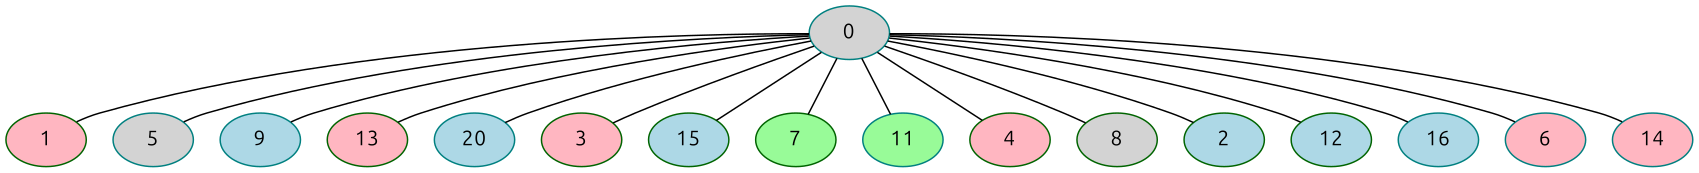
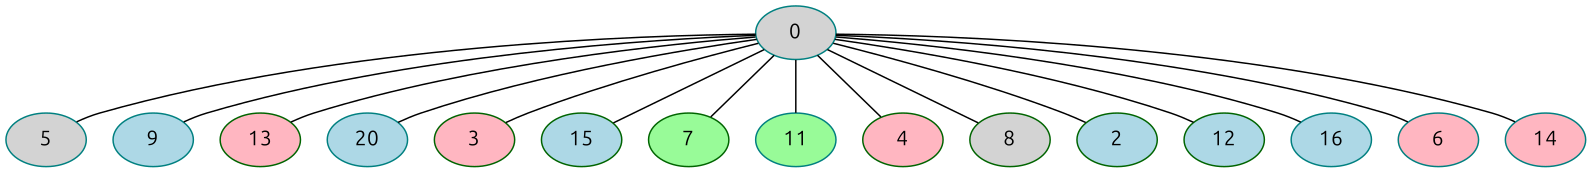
node "1": removed
